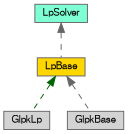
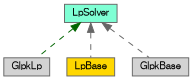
edge "GlpkLp" -> "LpBase": now "GlpkLp" -> "LpSolver"
edge "GlpkBase" -> "LpBase": now "GlpkBase" -> "LpSolver"
